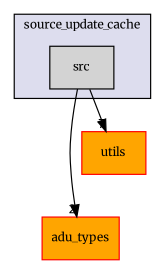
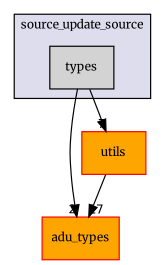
cluster "source_update_cache": label "source_update_cache" -> "source_update_source"
node "src": label "src" -> "types"
edge "utils" -> "adu_types": added
